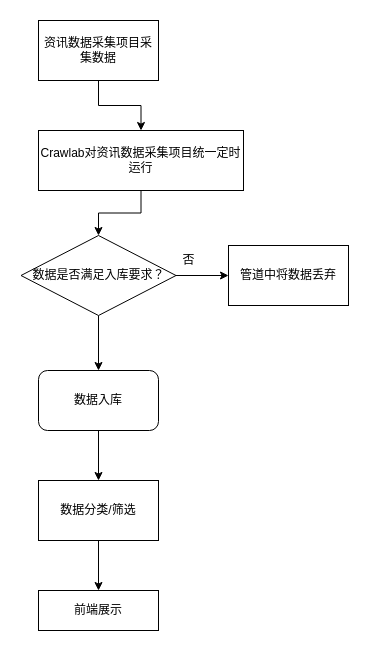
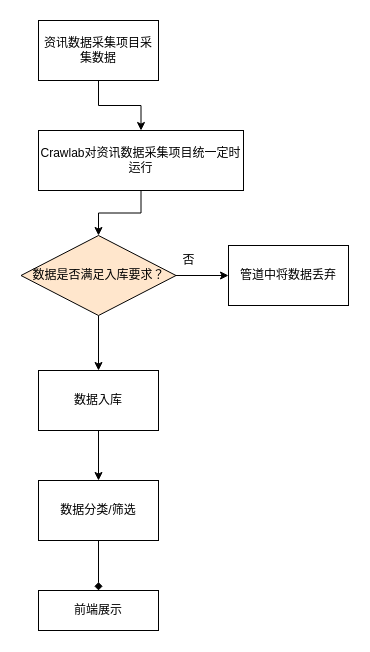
node "数据是否满足入库要求？": fillcolor #ffffff -> #ffe6cc
node "数据入库": shape rounded rectangle -> rectangle
edge "数据分类/筛选" -> "前端展示": arrowhead classic -> diamond
